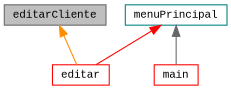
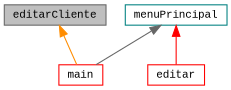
edge "editar" -> "editarCliente": now "main" -> "editarCliente"
